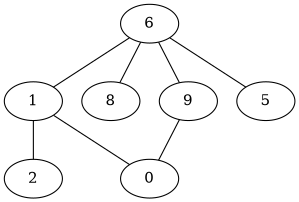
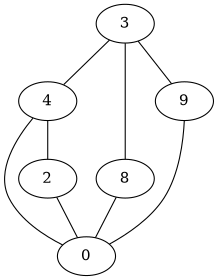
node "6": label "6" -> "3"
node "1": label "1" -> "4"
node "5": removed
edge "2" -- "0": added
edge "8" -- "0": added
